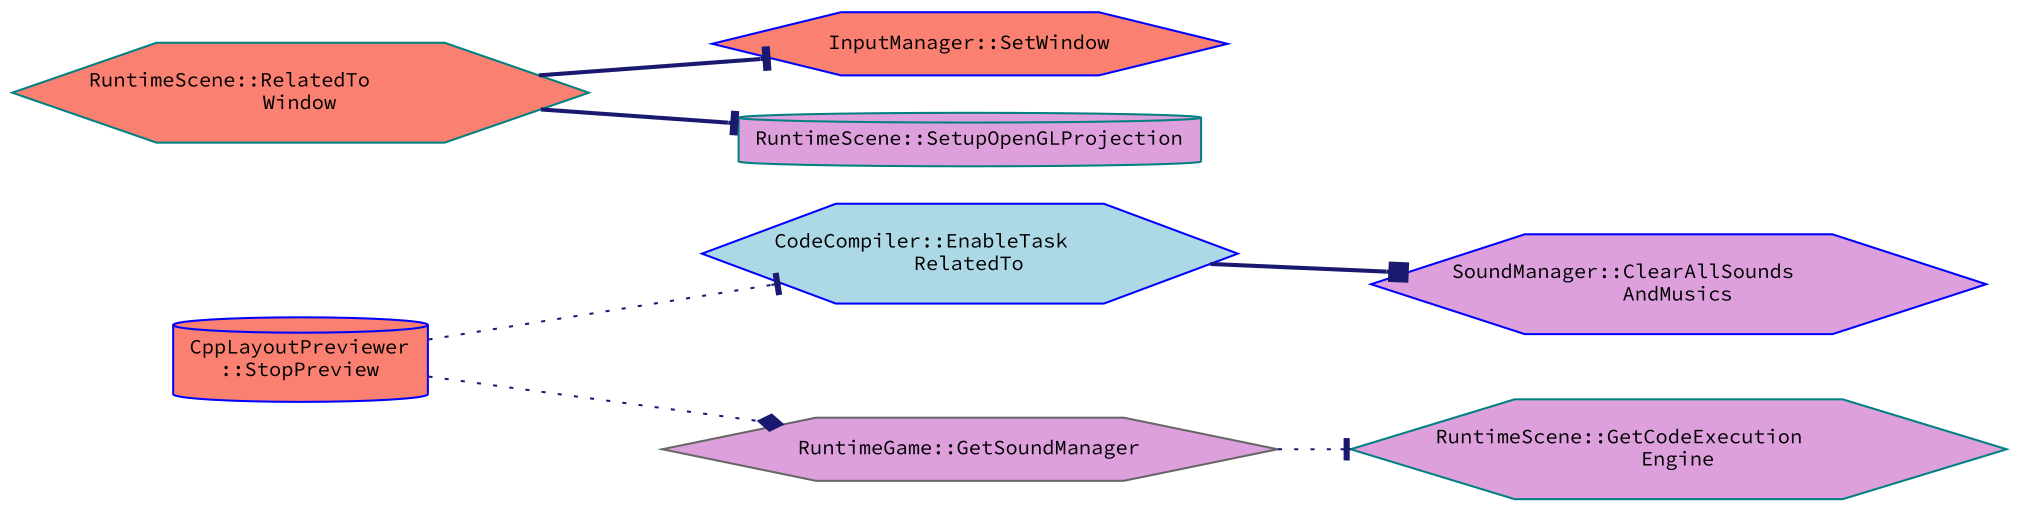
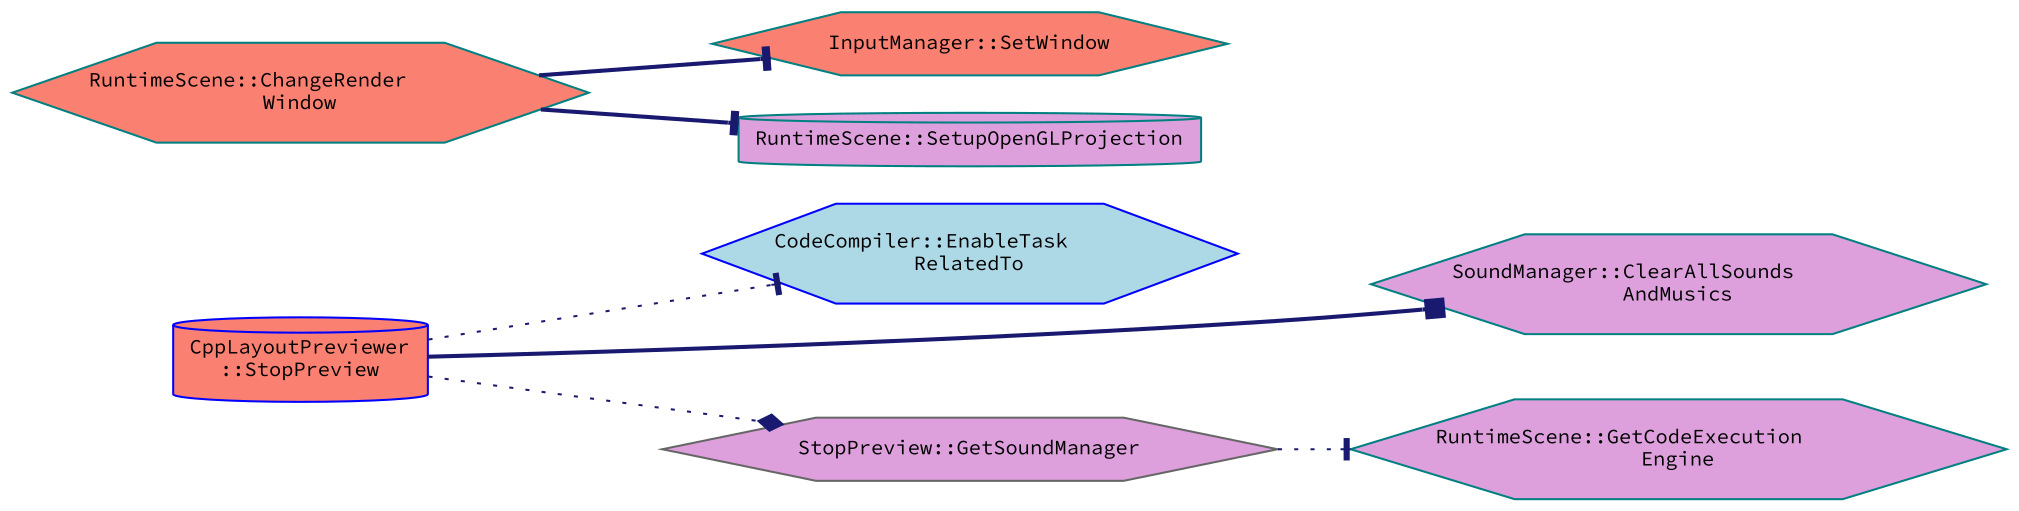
node "InputManager::SetWindow": color blue -> teal
node "RuntimeScene::RelatedTo Window": label "RuntimeScene::RelatedTo Window" -> "RuntimeScene::ChangeRender Window"
edge "CodeCompiler::EnableTask RelatedTo" -> "SoundManager::ClearAllSounds AndMusics": now "CppLayoutPreviewer ::StopPreview" -> "SoundManager::ClearAllSounds AndMusics"
node "SoundManager::ClearAllSounds AndMusics": color blue -> teal
node "RuntimeGame::GetSoundManager": label "RuntimeGame::GetSoundManager" -> "StopPreview::GetSoundManager"
